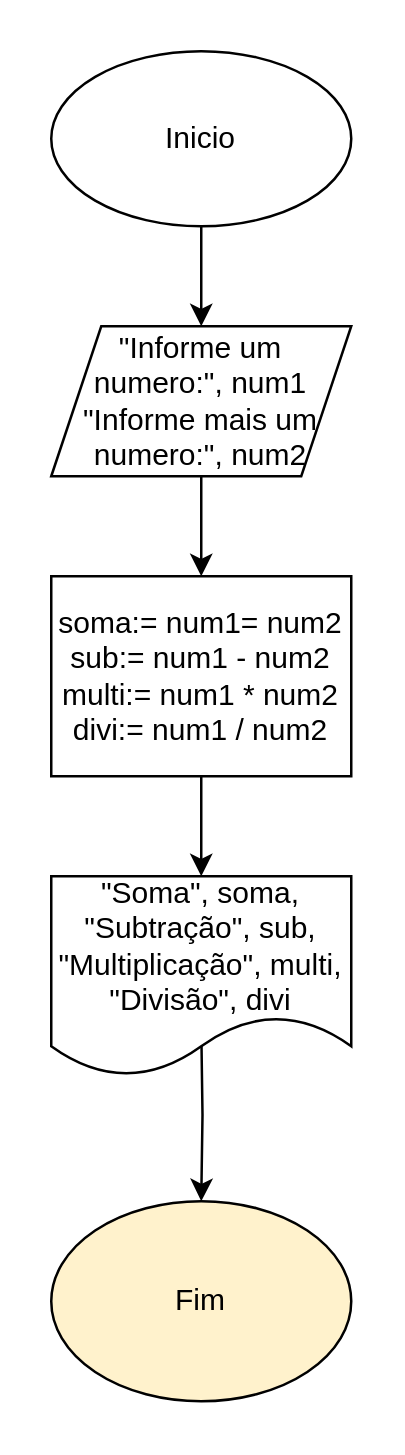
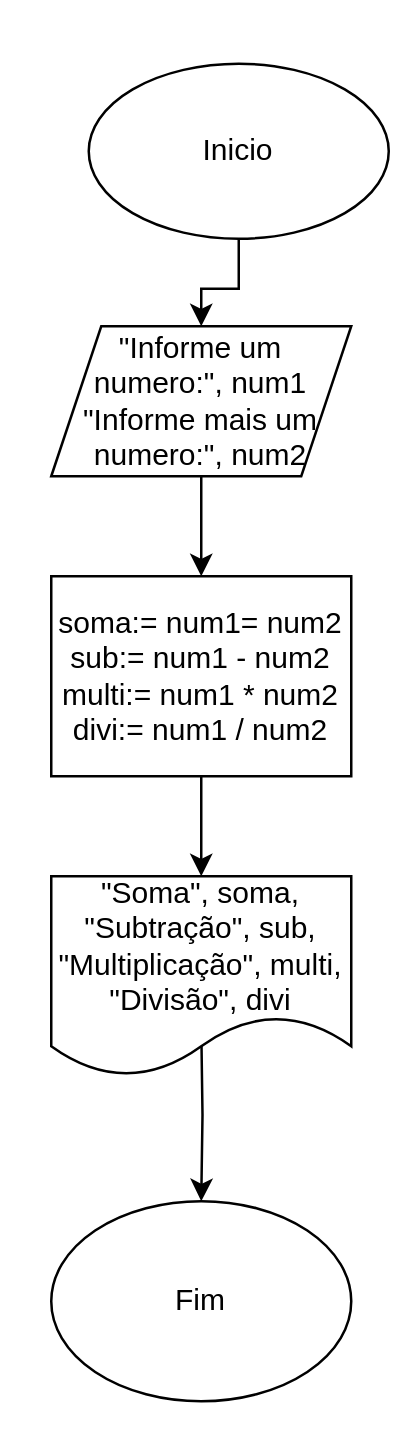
node "Inicio": moved (201, 139) -> (239, 151)
node "Fim": fillcolor #fff2cc -> #ffffff
